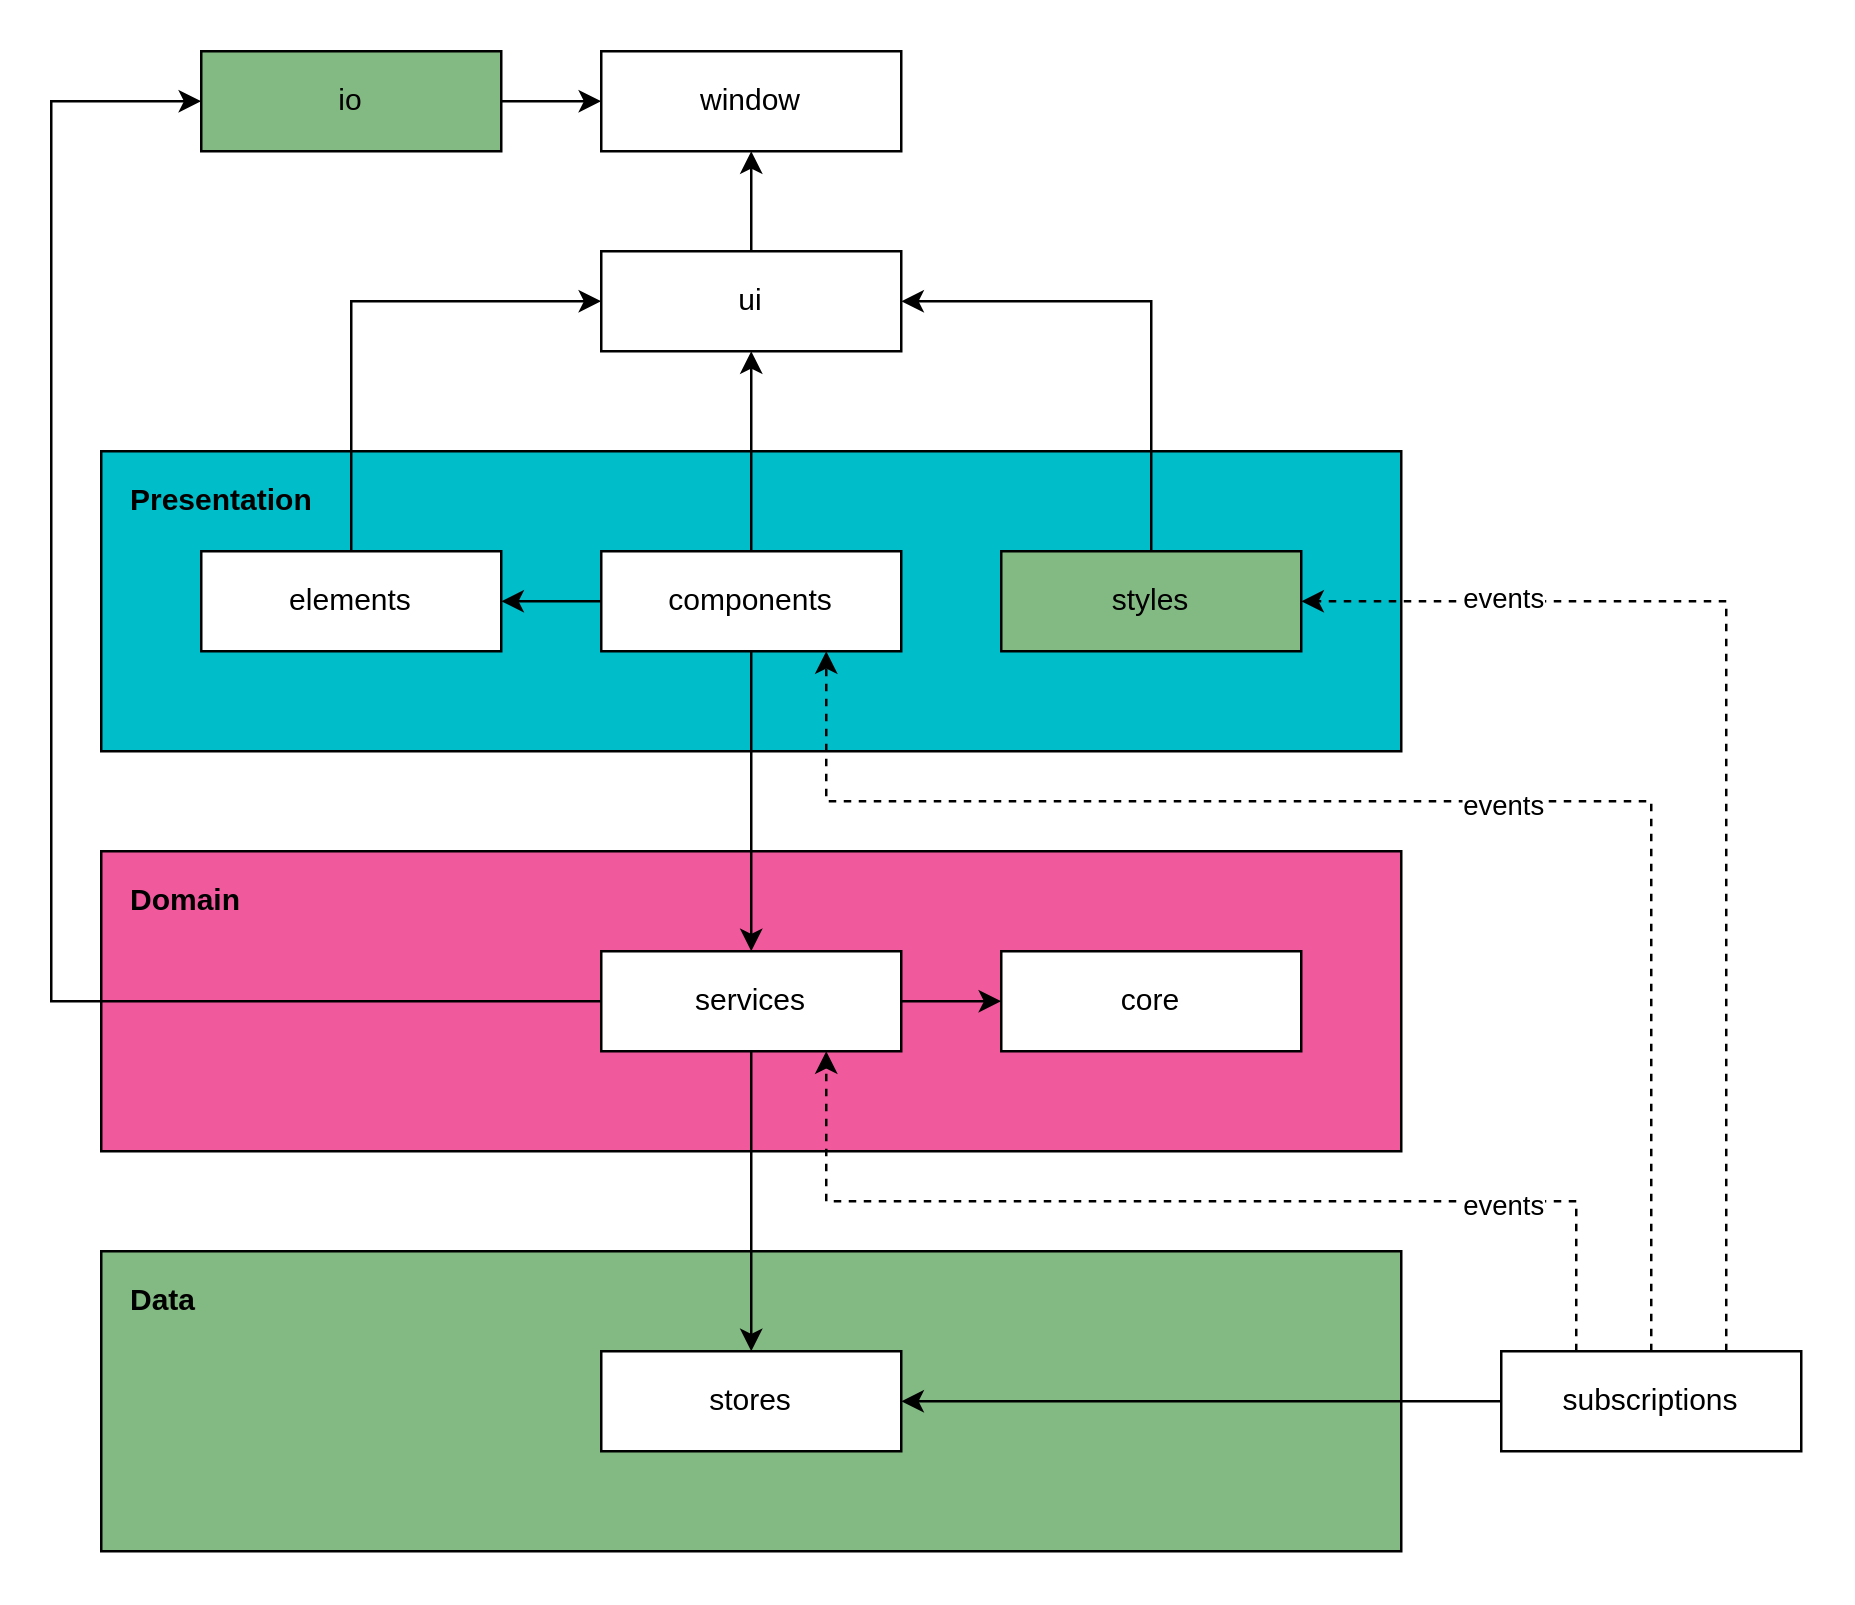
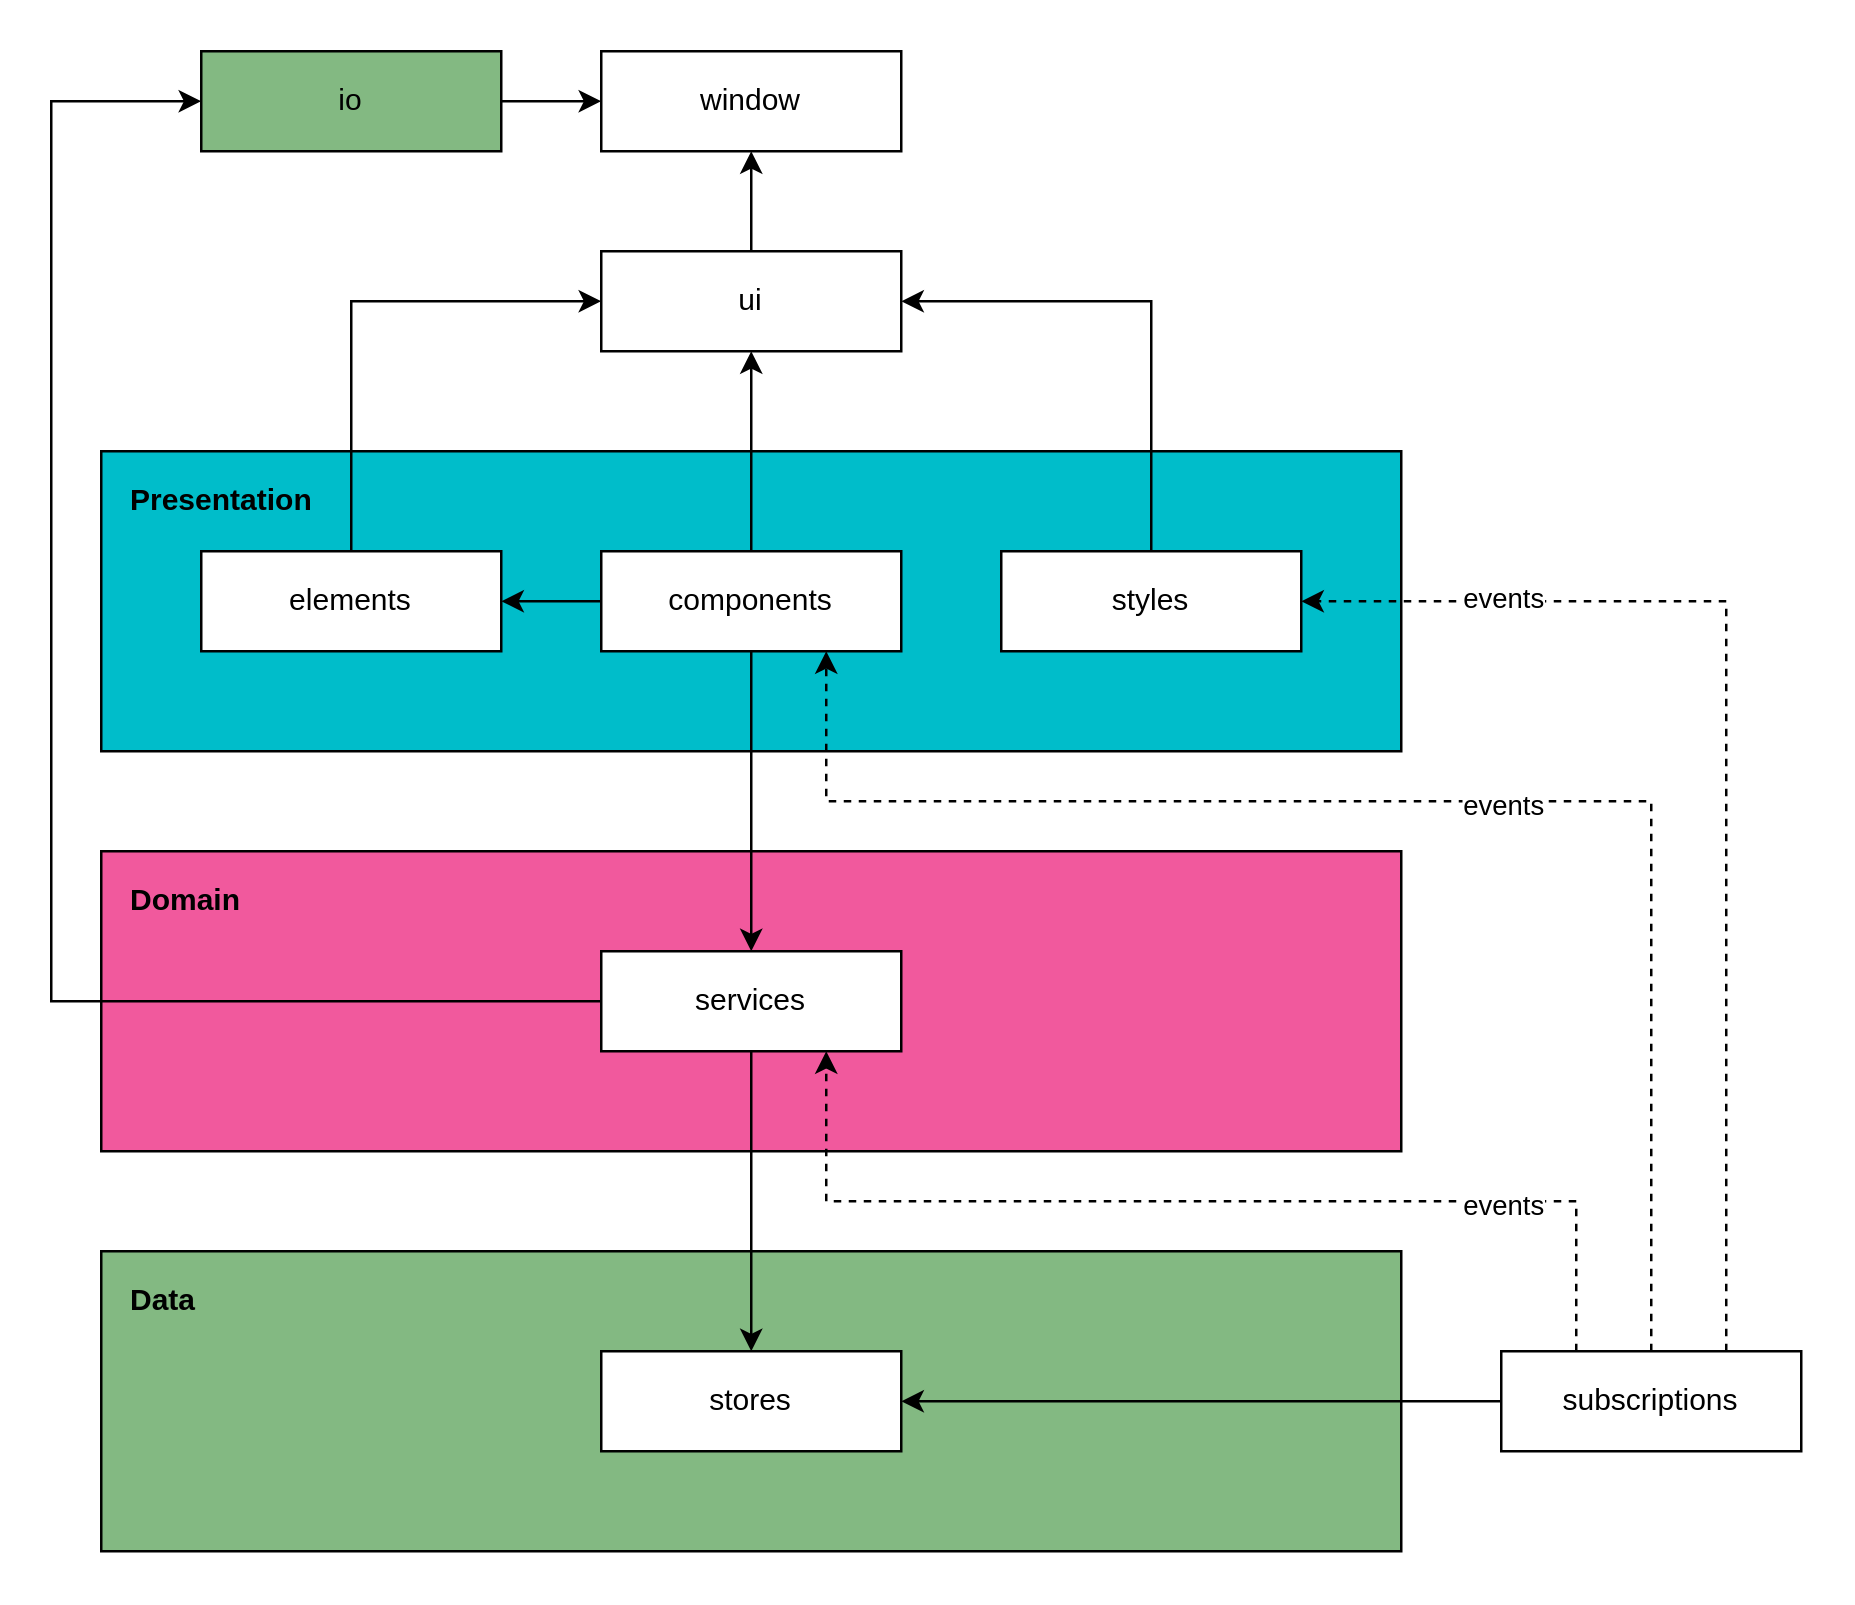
node "styles": fillcolor #83b982 -> #ffffff
edge "services" -> "core": removed
node "core": removed
